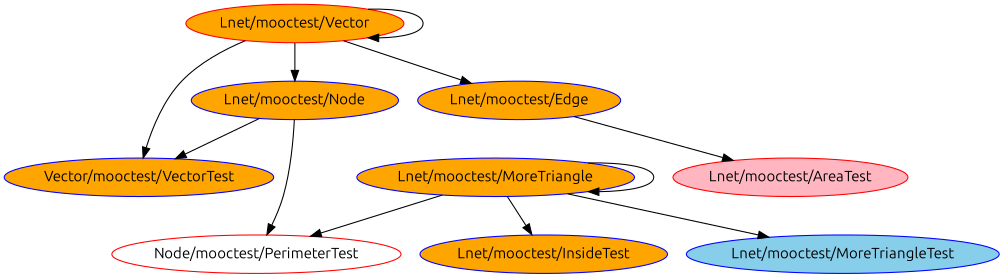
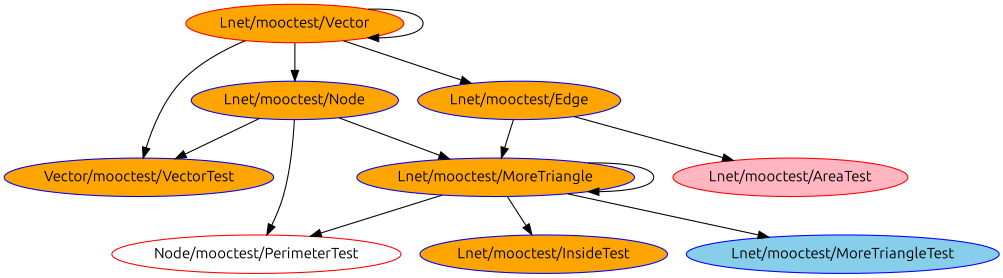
edge "Lnet/mooctest/Edge" -> "Lnet/mooctest/MoreTriangle": added
edge "Lnet/mooctest/Node" -> "Lnet/mooctest/MoreTriangle": added
